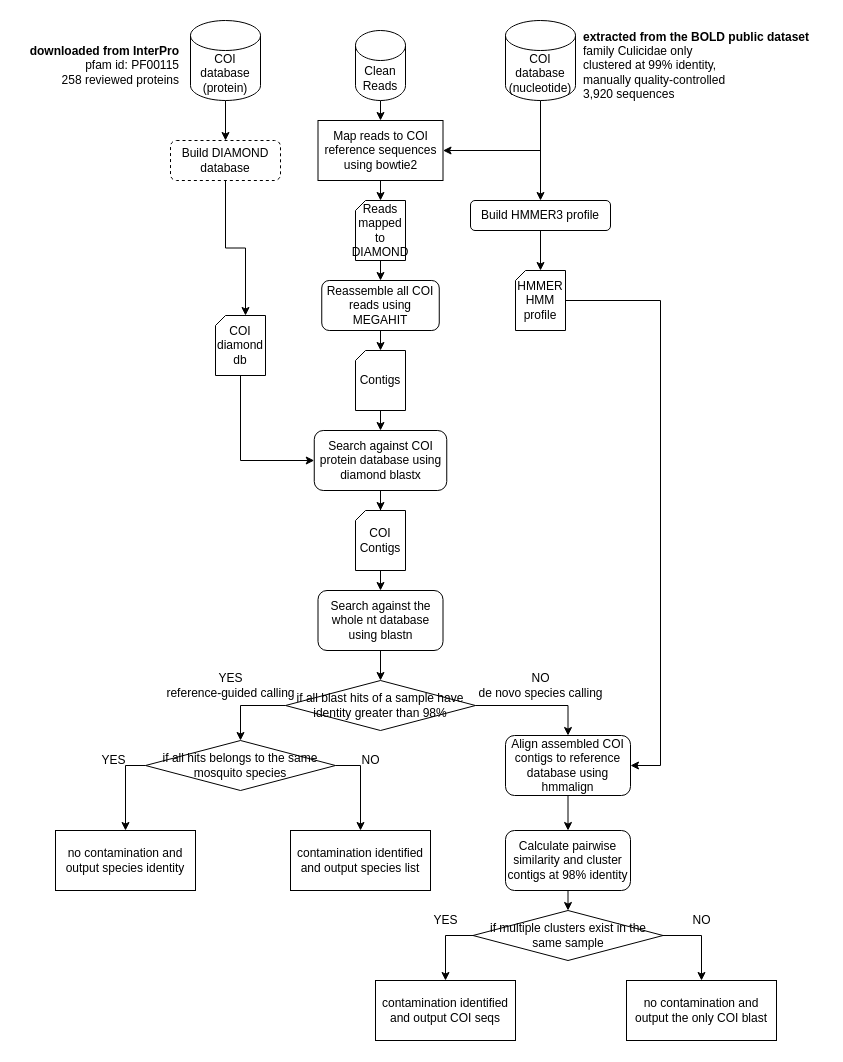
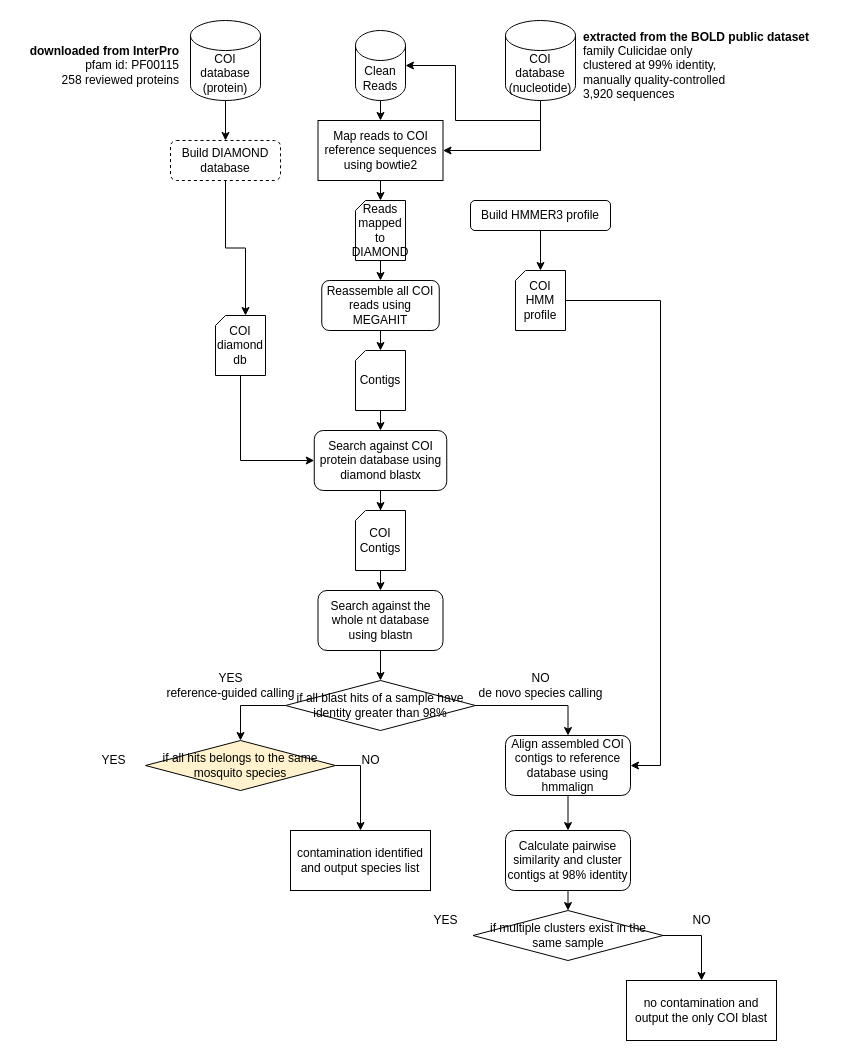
edge "COI database (nucleotide)" -> "Build HMMER3 profile": now "COI database (nucleotide)" -> "Clean Reads"
node "HMMER HMM profile": label "HMMER HMM profile" -> "COI HMM profile"
node "if all hits belongs to the same mosquito species": fillcolor #ffffff -> #fff2cc
edge "if all hits belongs to the same mosquito species" -> "no contamination and output species identity": removed
node "no contamination and output species identity": removed
edge "if multiple clusters exist in the same sample" -> "contamination identified and output COI seqs": removed
node "contamination identified and output COI seqs": removed
